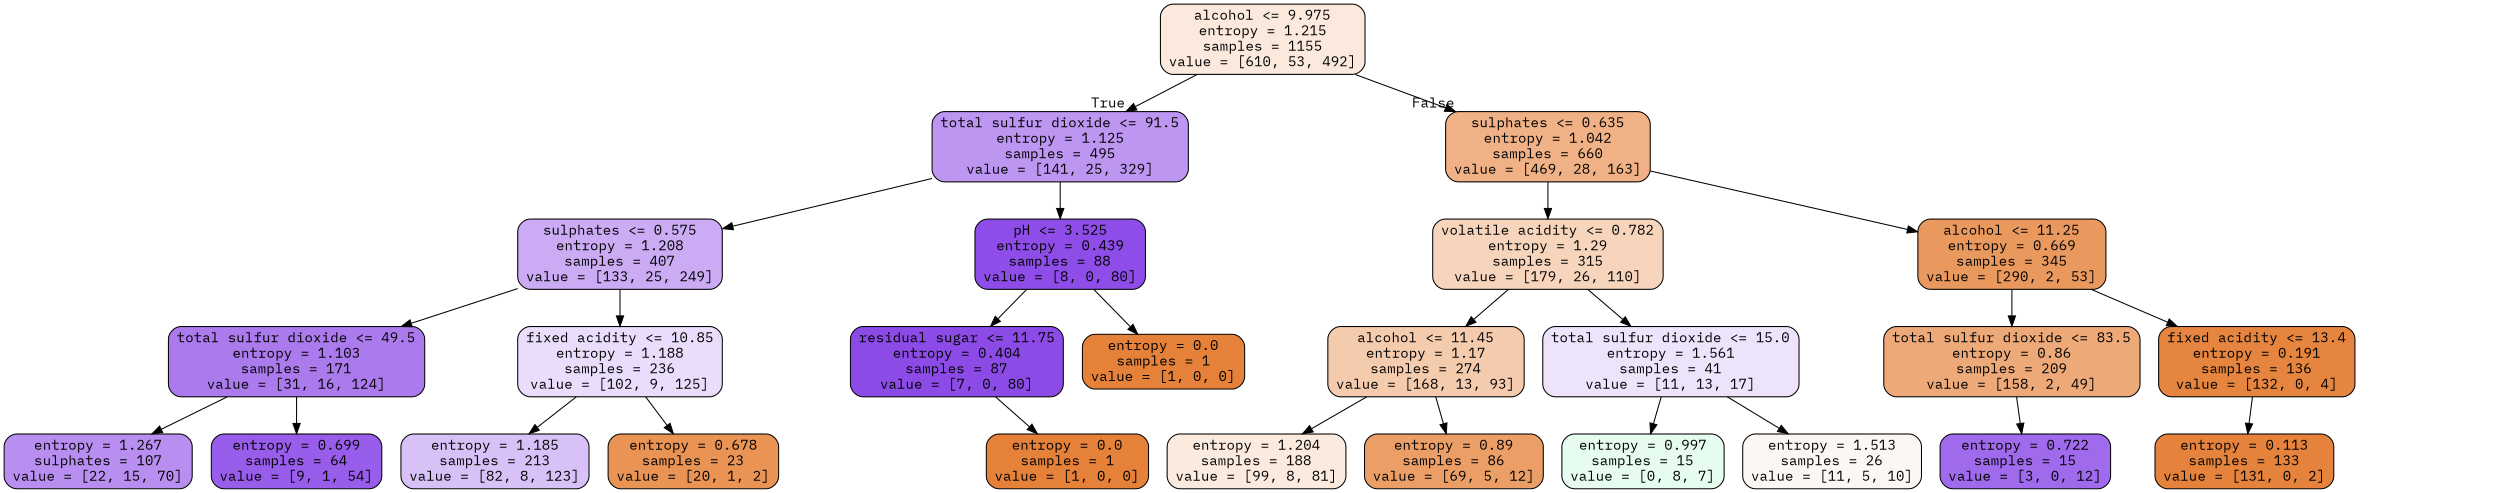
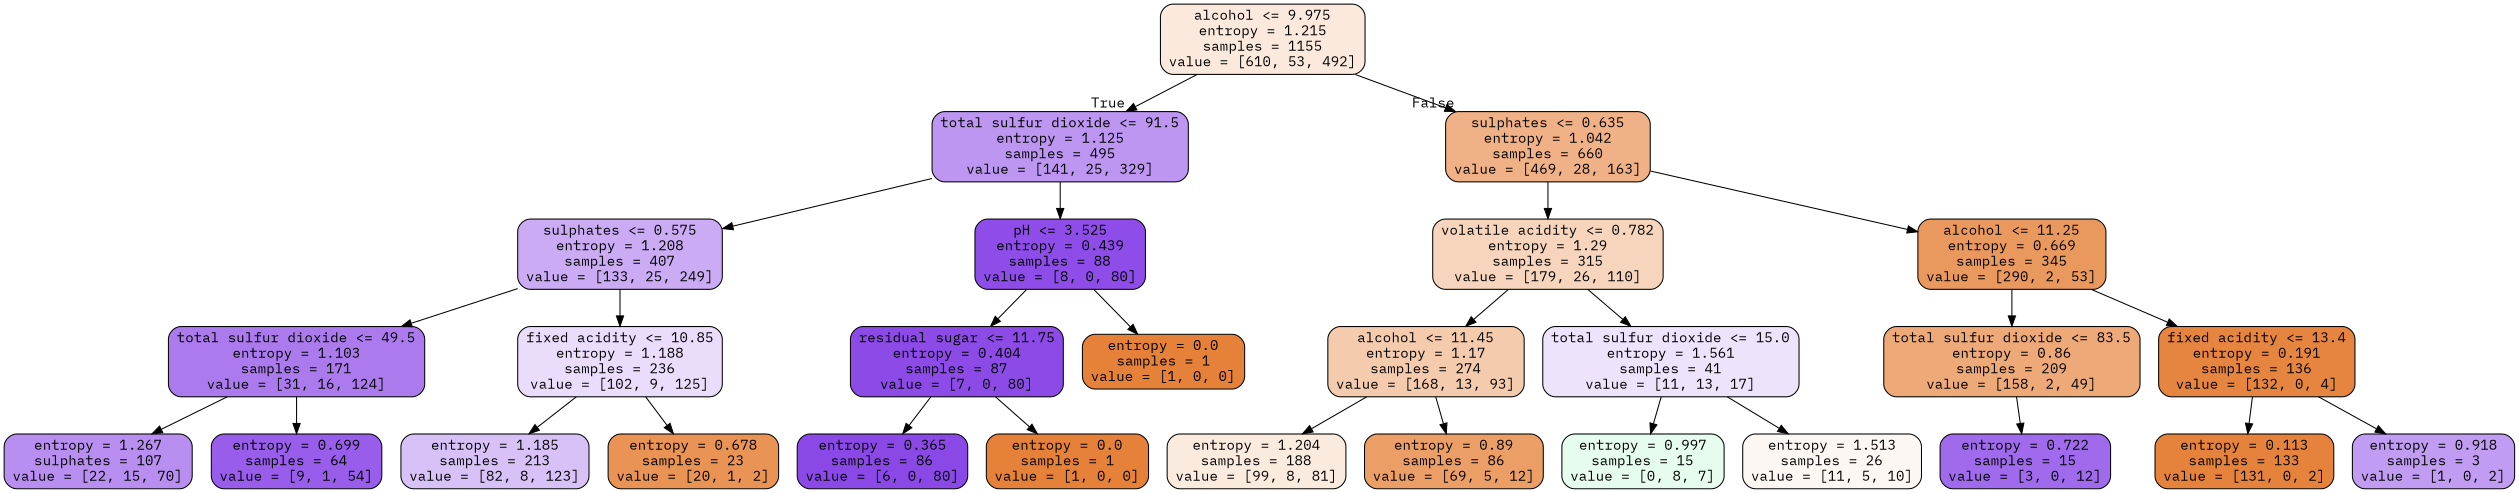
node "entropy = 0.365 samples = 86 value = [6, 0, 80]": added
node "entropy = 0.918 samples = 3 value = [1, 0, 2]": added
